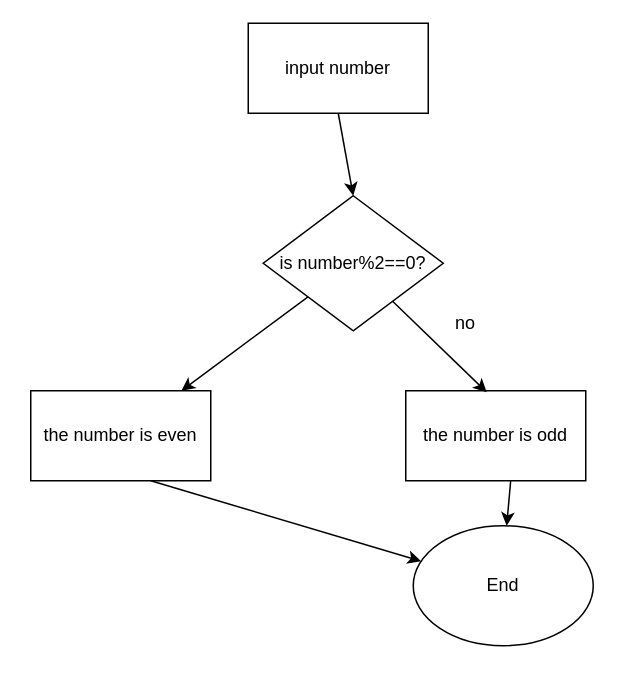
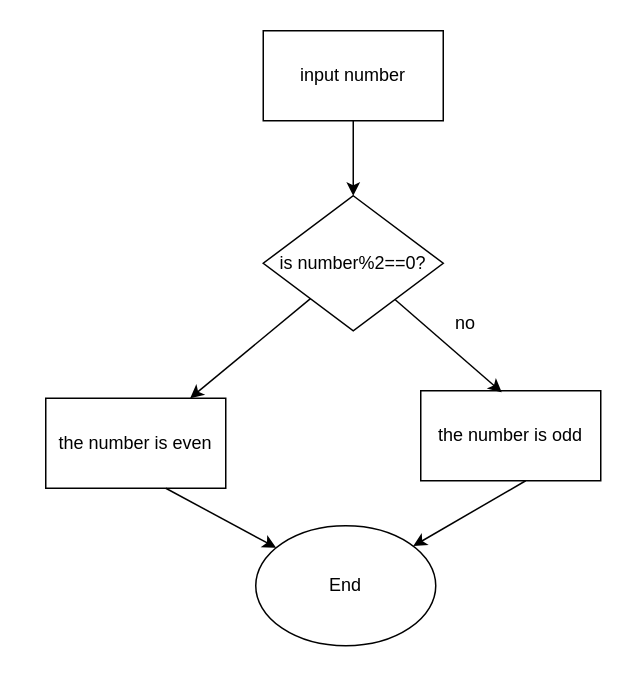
node "input number": moved (338, 68) -> (353, 76)
node "the number is even": moved (121, 436) -> (136, 443)
node "the number is odd": moved (496, 436) -> (511, 436)
node "End": moved (503, 586) -> (346, 586)
